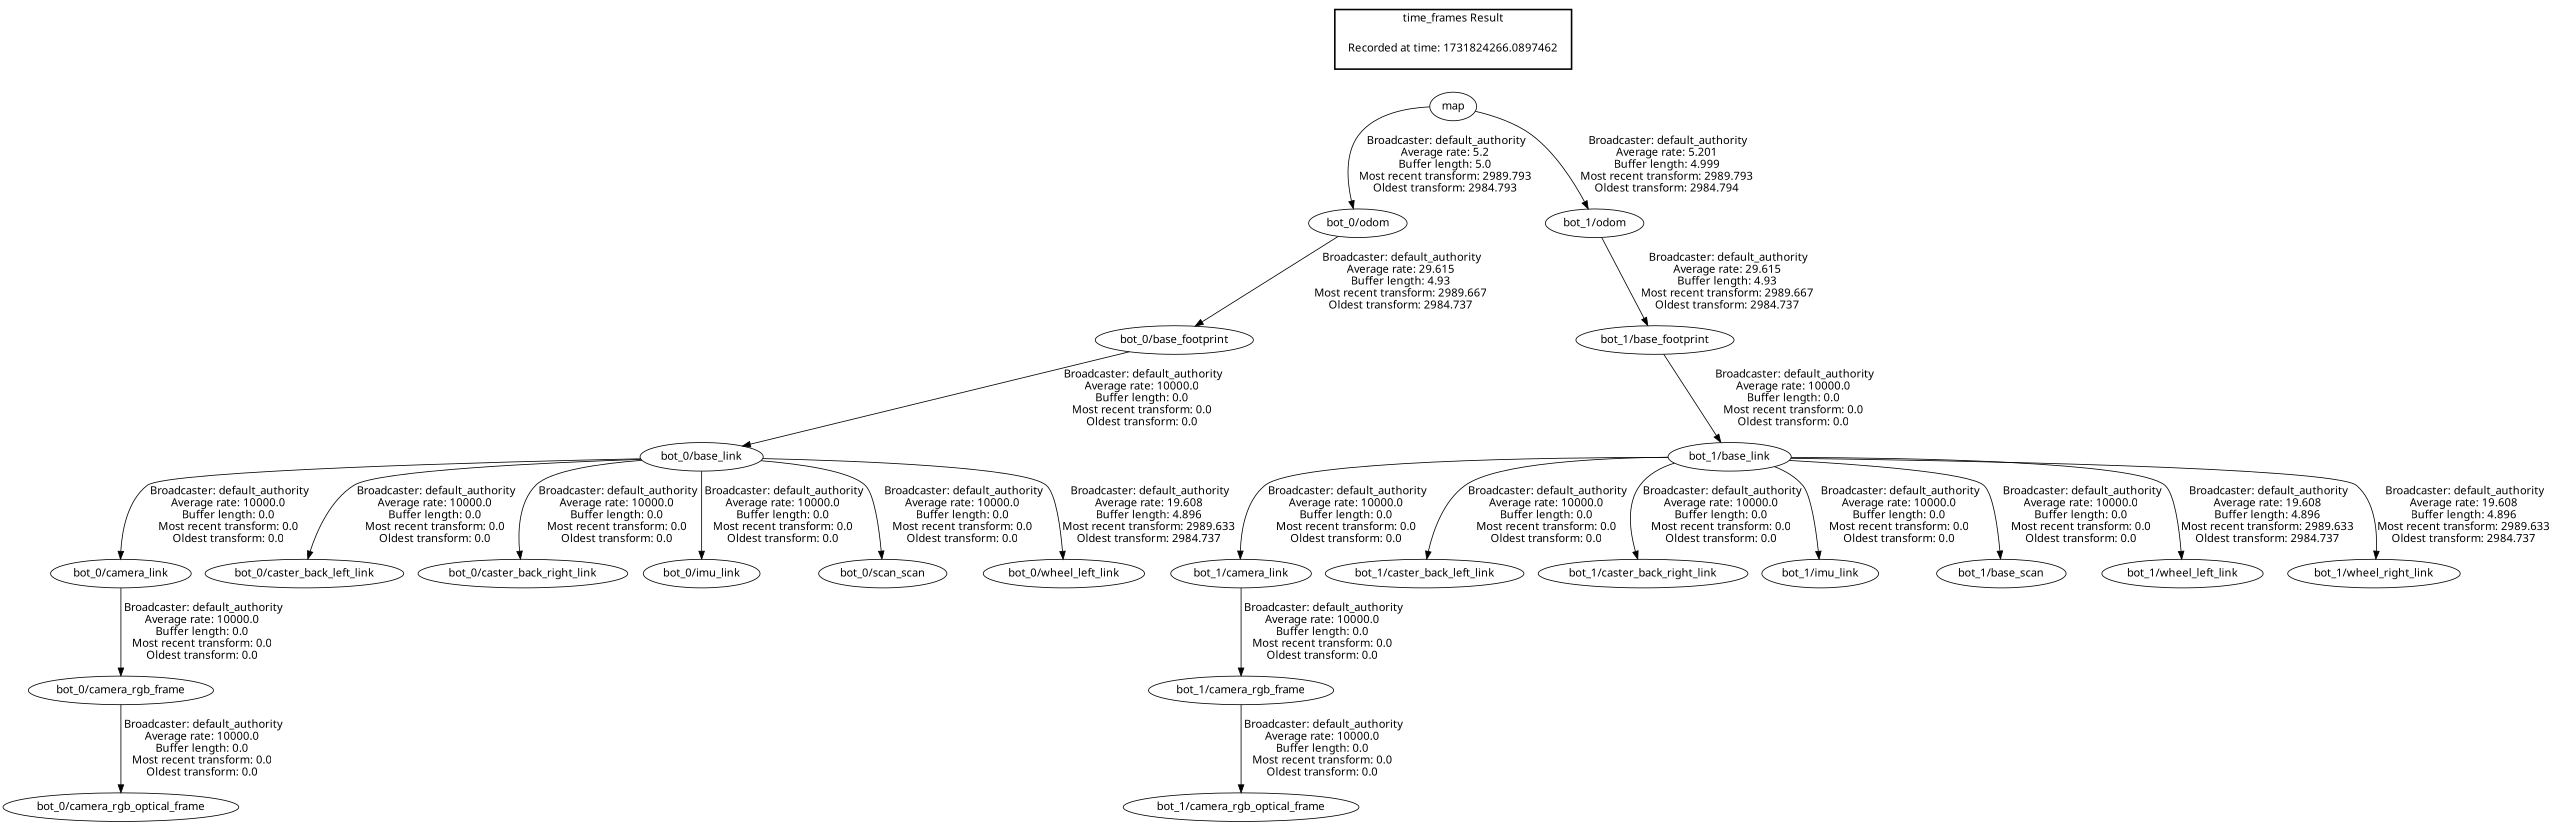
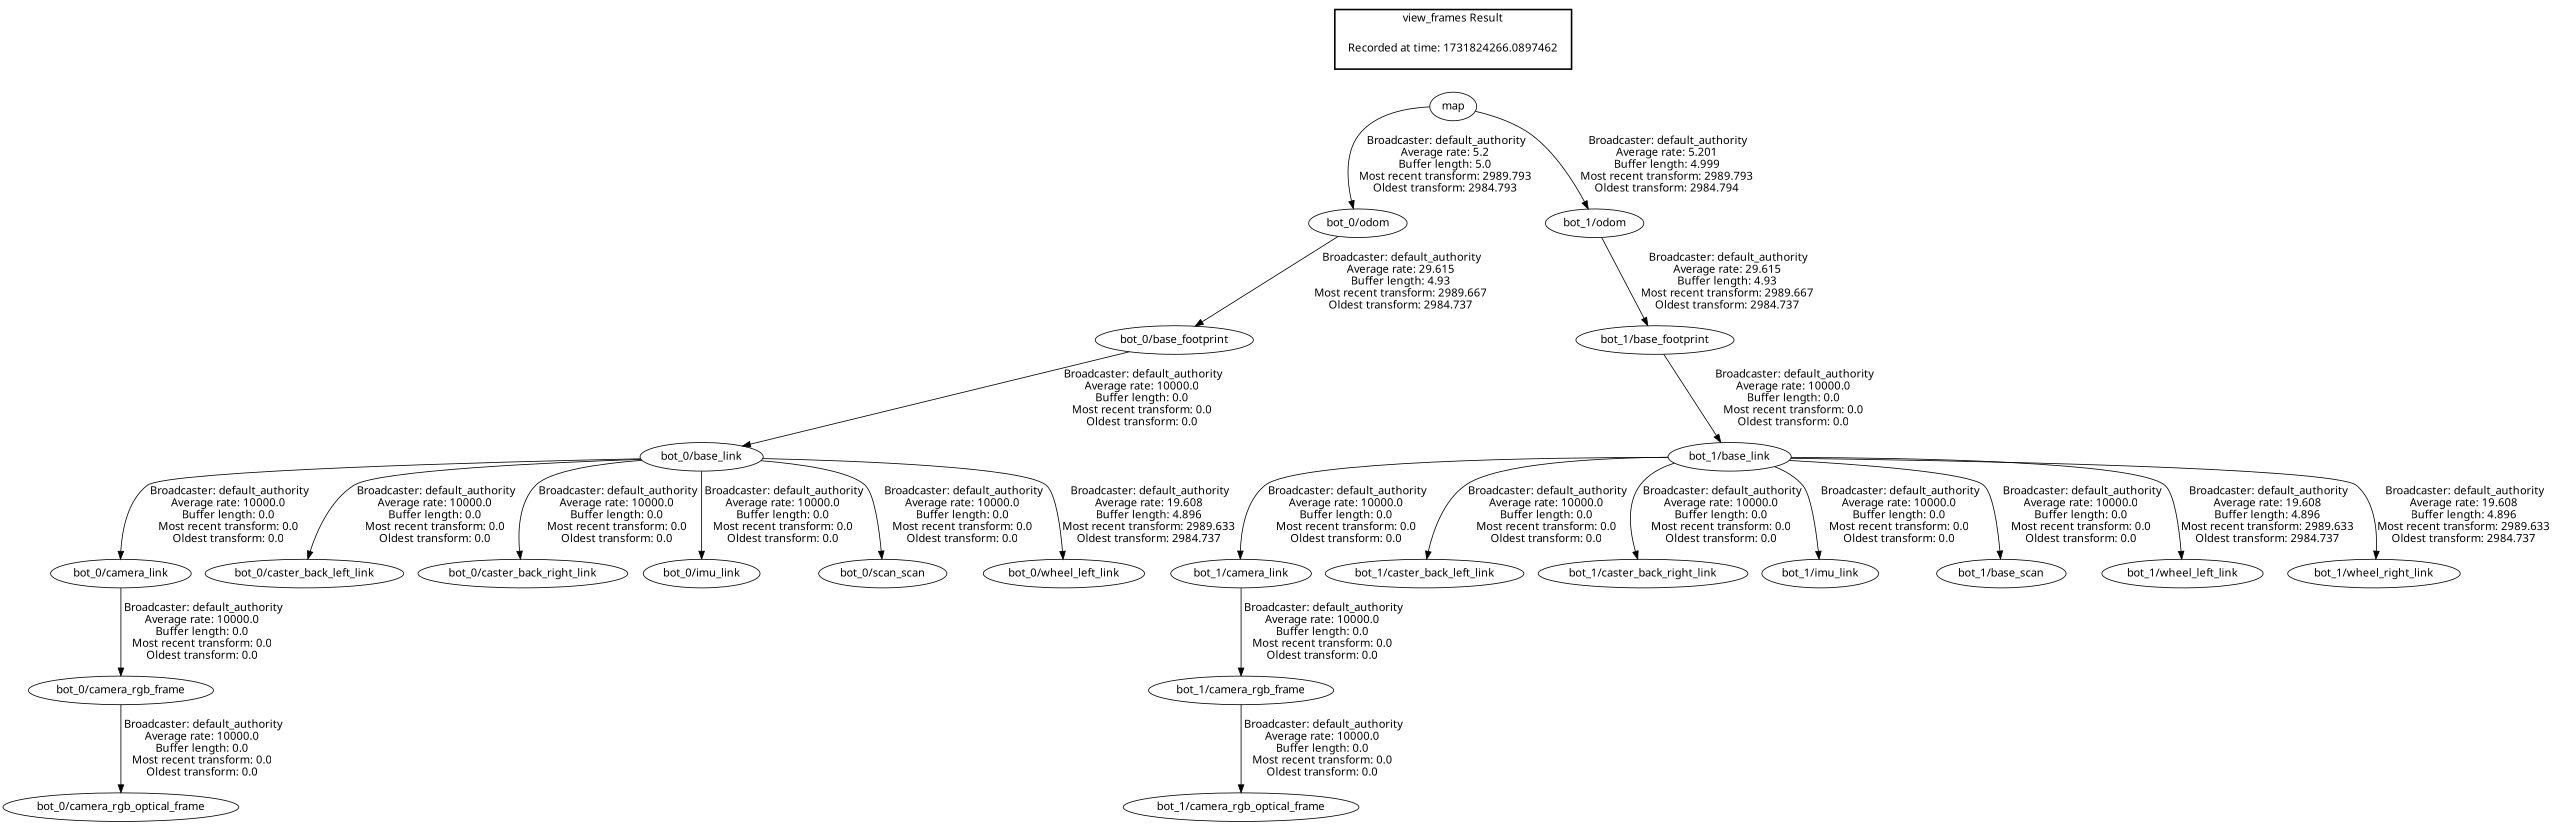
cluster "time_frames Result": label "time_frames Result" -> "view_frames Result"
